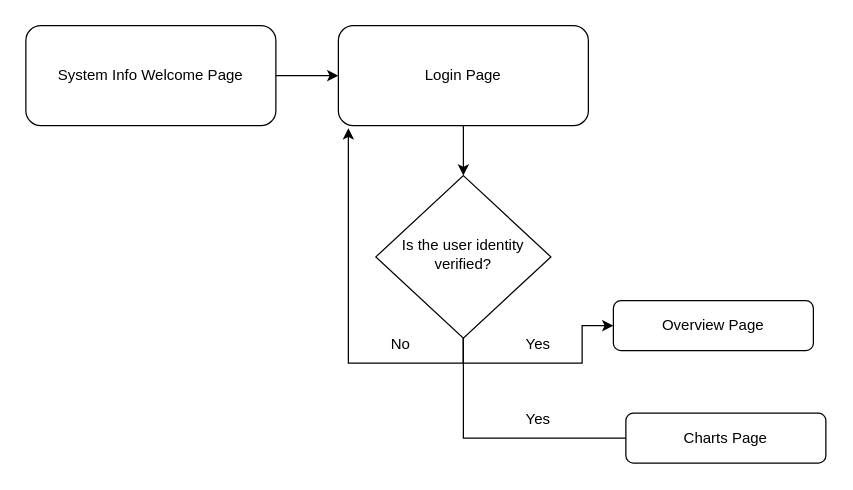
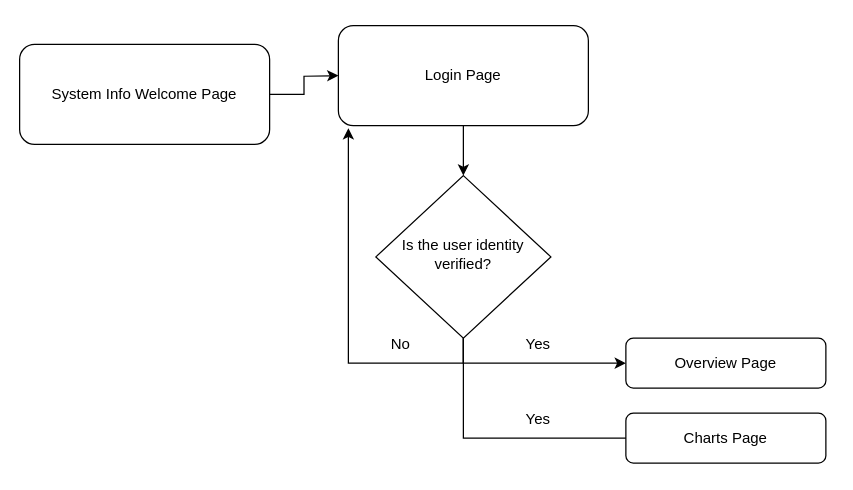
node "System Info Welcome Page": moved (151, 76) -> (144, 94)
node "Overview Page": moved (713, 326) -> (726, 363)
